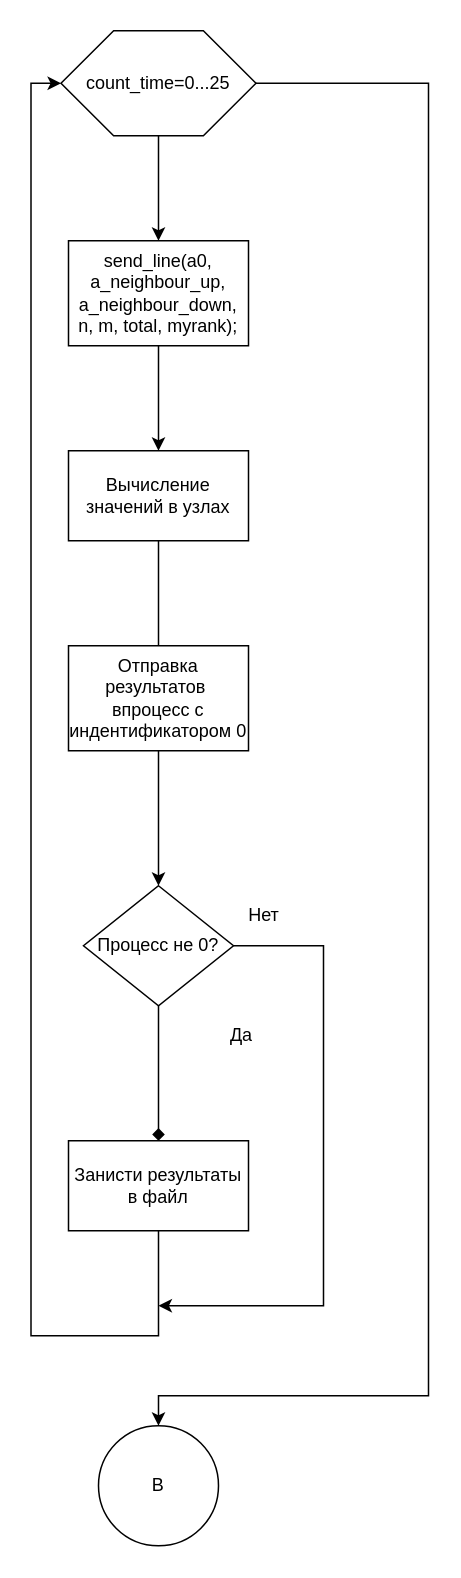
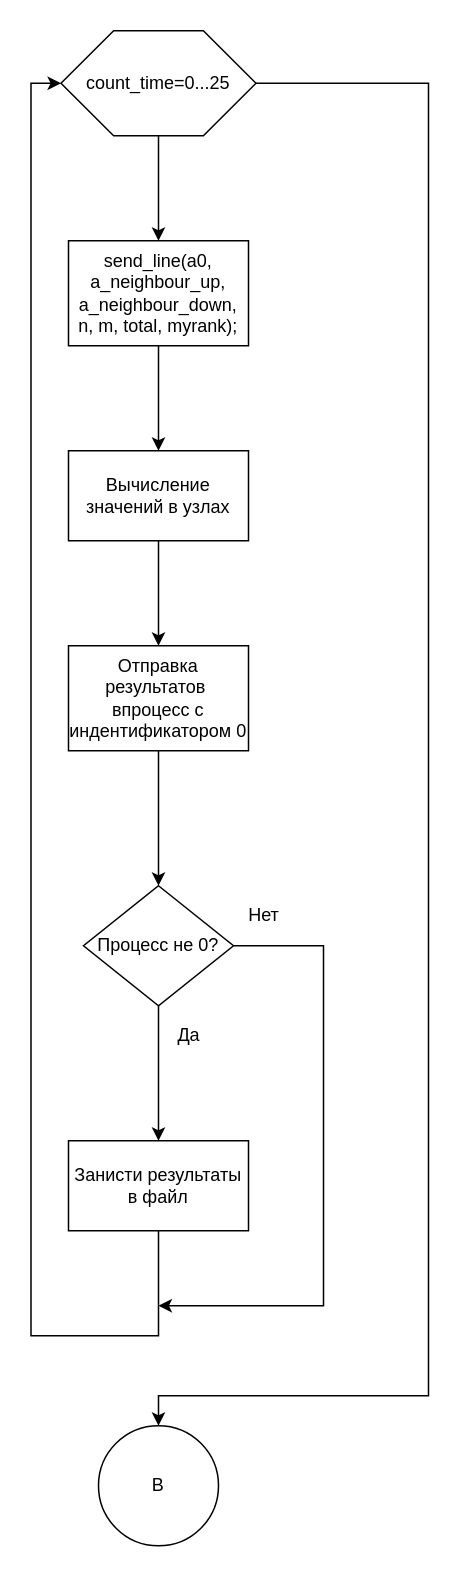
edge "Вычисление значений в узлах" -- "Отправка результатов впроцесс с индентификатором 0": arrowhead none -> classic
node "Да": moved (241, 1036) -> (188, 1036)
edge "Процесс не 0?" -> "Занисти результаты в файл": arrowhead diamond -> classic
